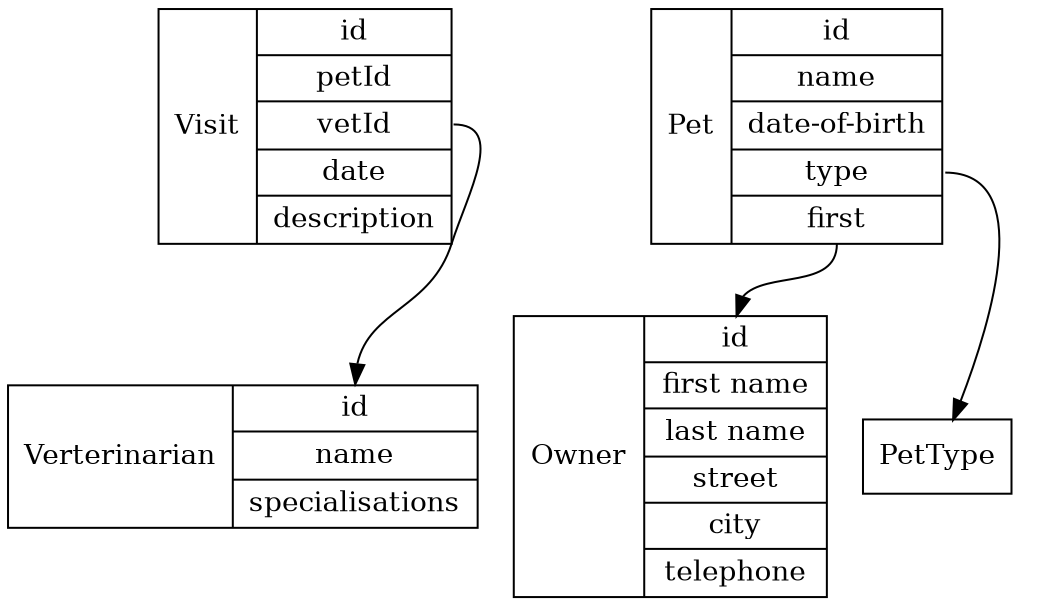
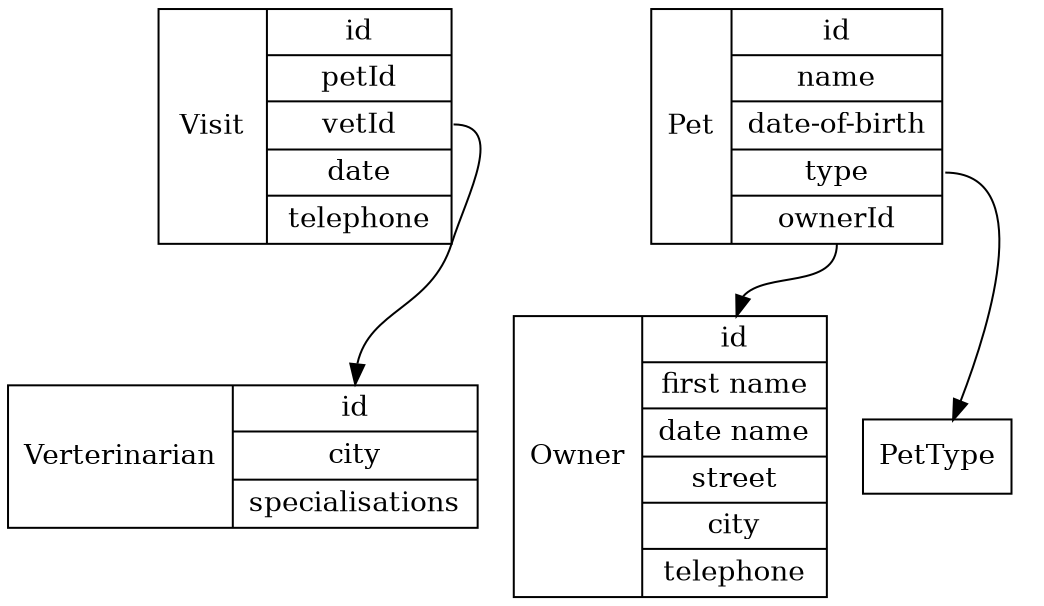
node "Visit": text "description" -> "telephone"
node "Pet": text "first" -> "ownerId"
node "Owner": text "last name" -> "date name"
node "Verterinarian": text "name" -> "city"
